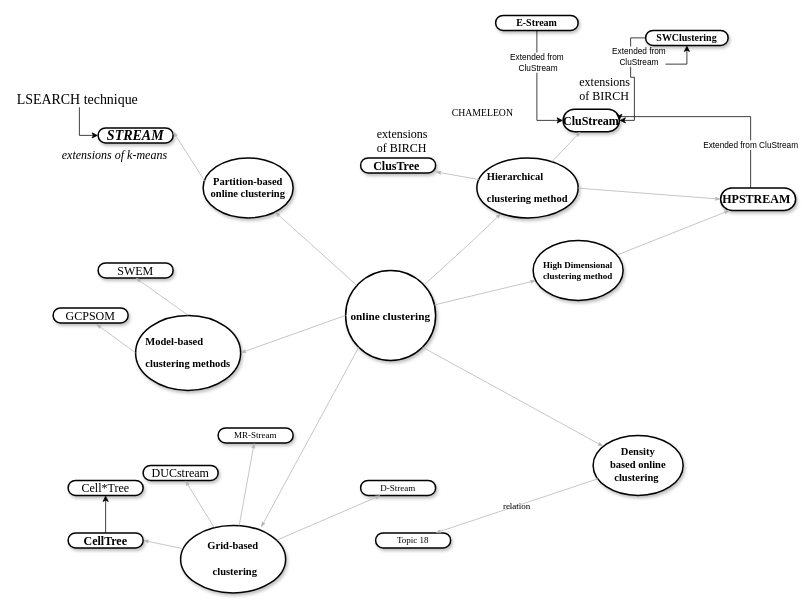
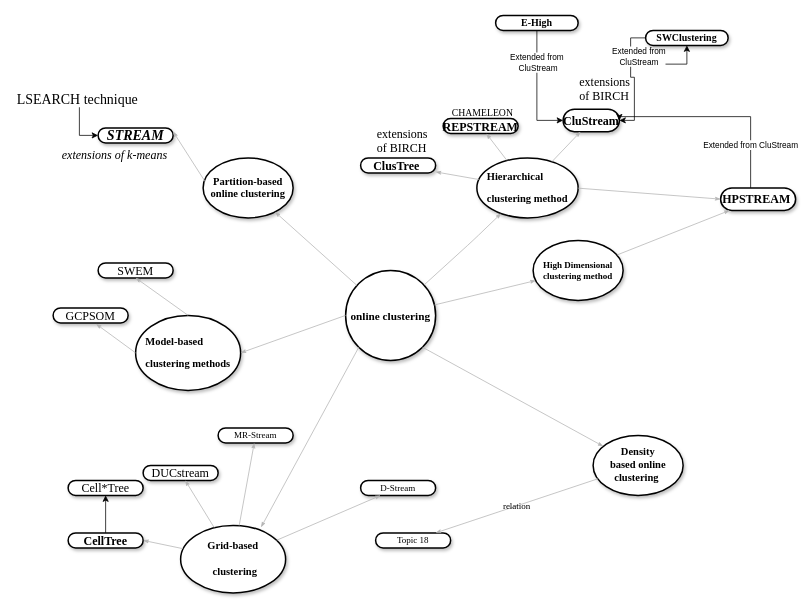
node "E-Stream": label "E-Stream" -> "E-High"
node "REPSTREAM": added
edge "Hierarchical clustering method" -> "REPSTREAM": added
